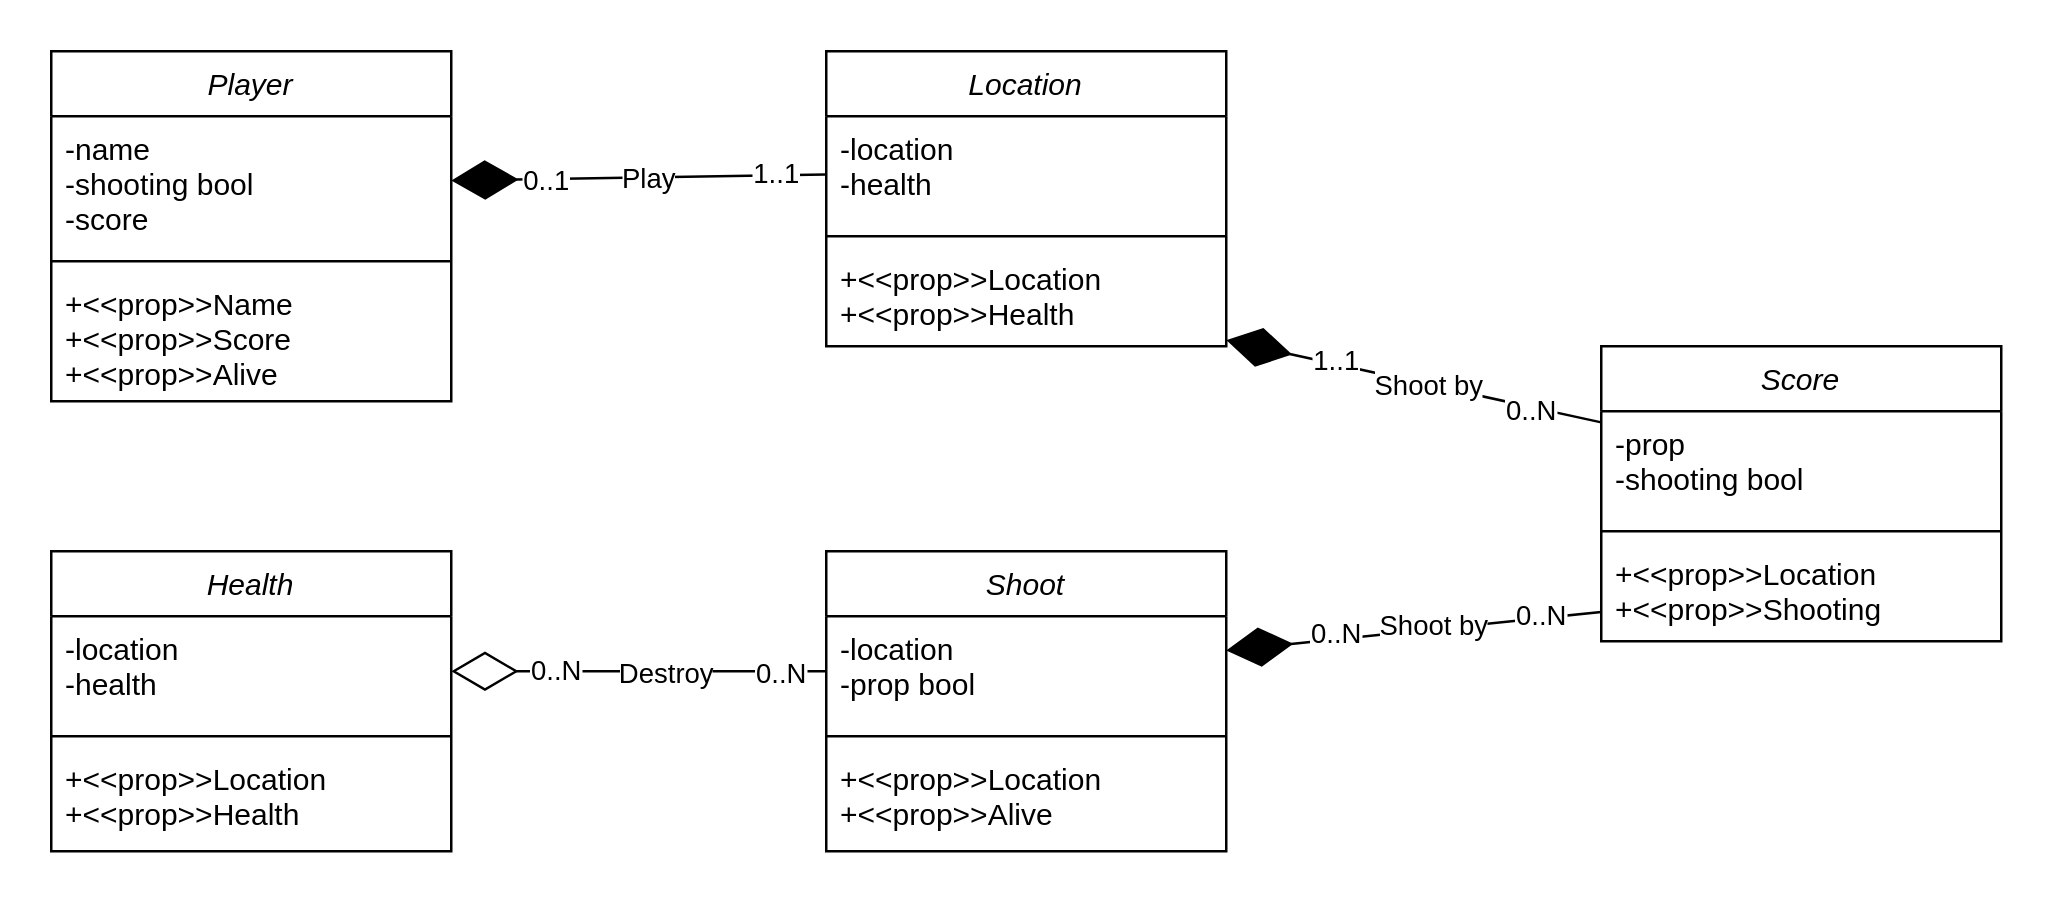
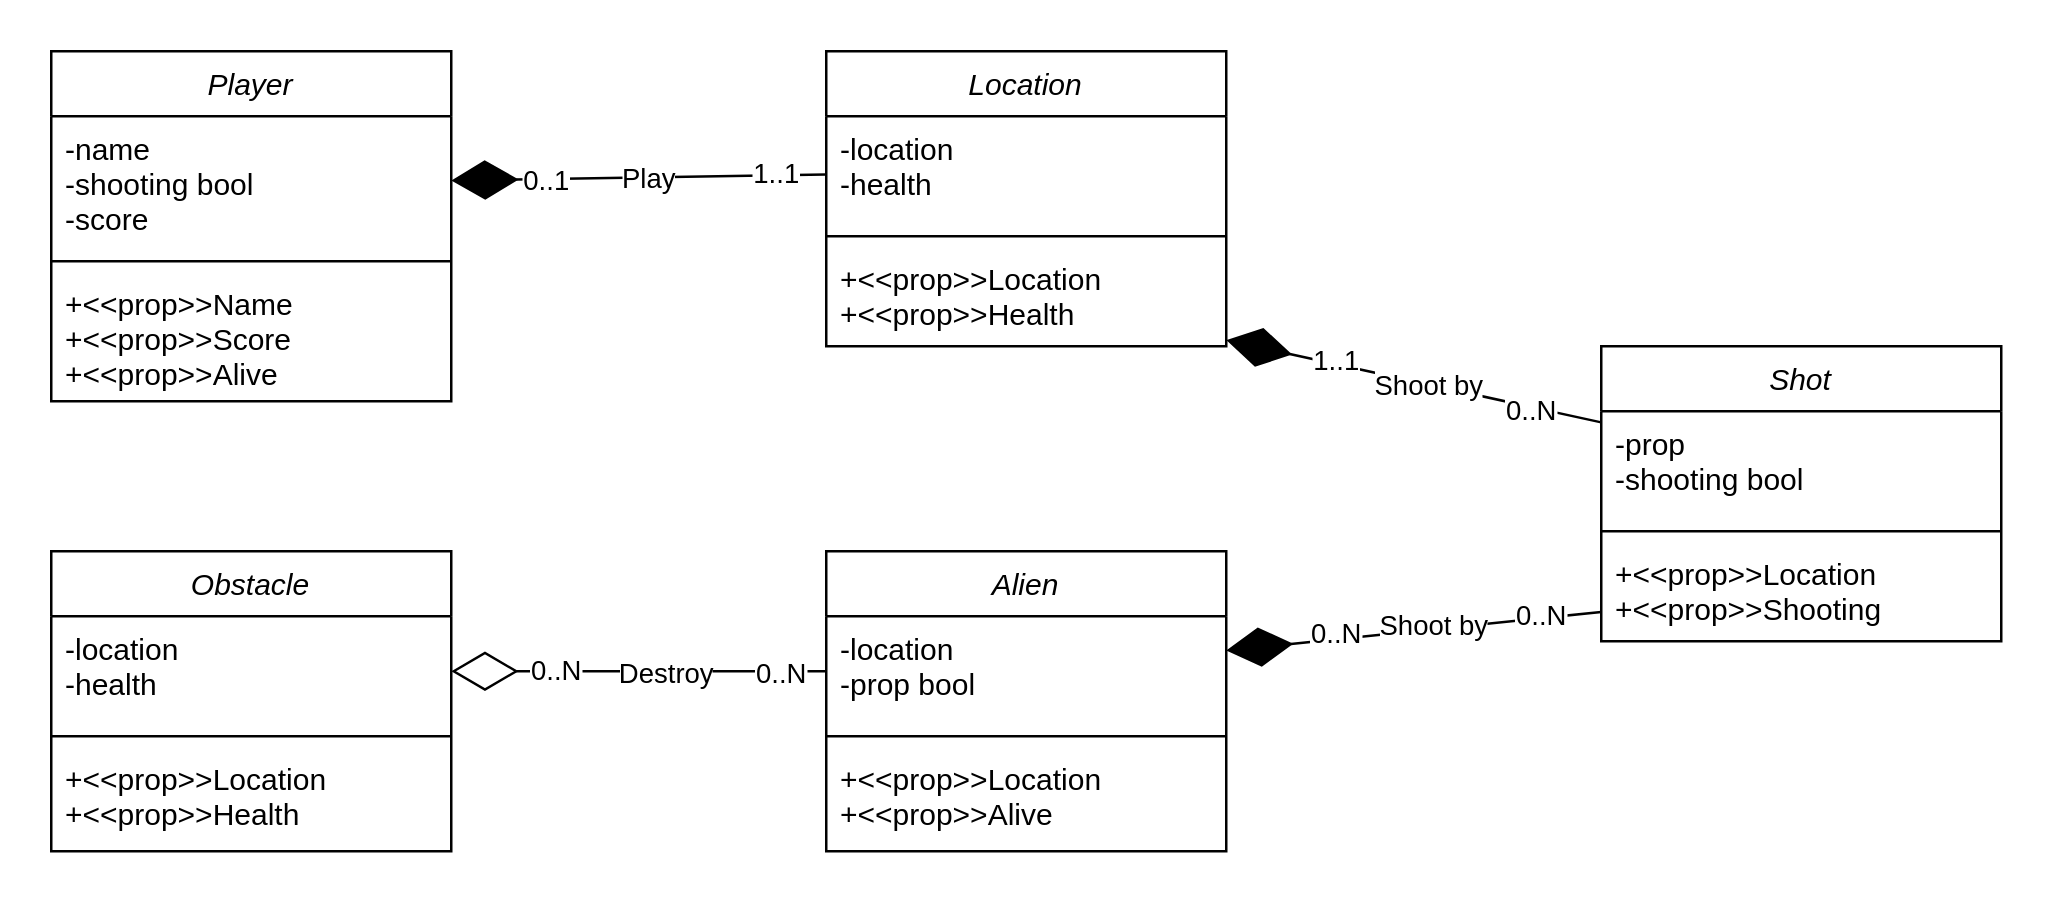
node "Score": label "Score" -> "Shot"
node "Health": label "Health" -> "Obstacle"
node "Shoot": label "Shoot" -> "Alien"
